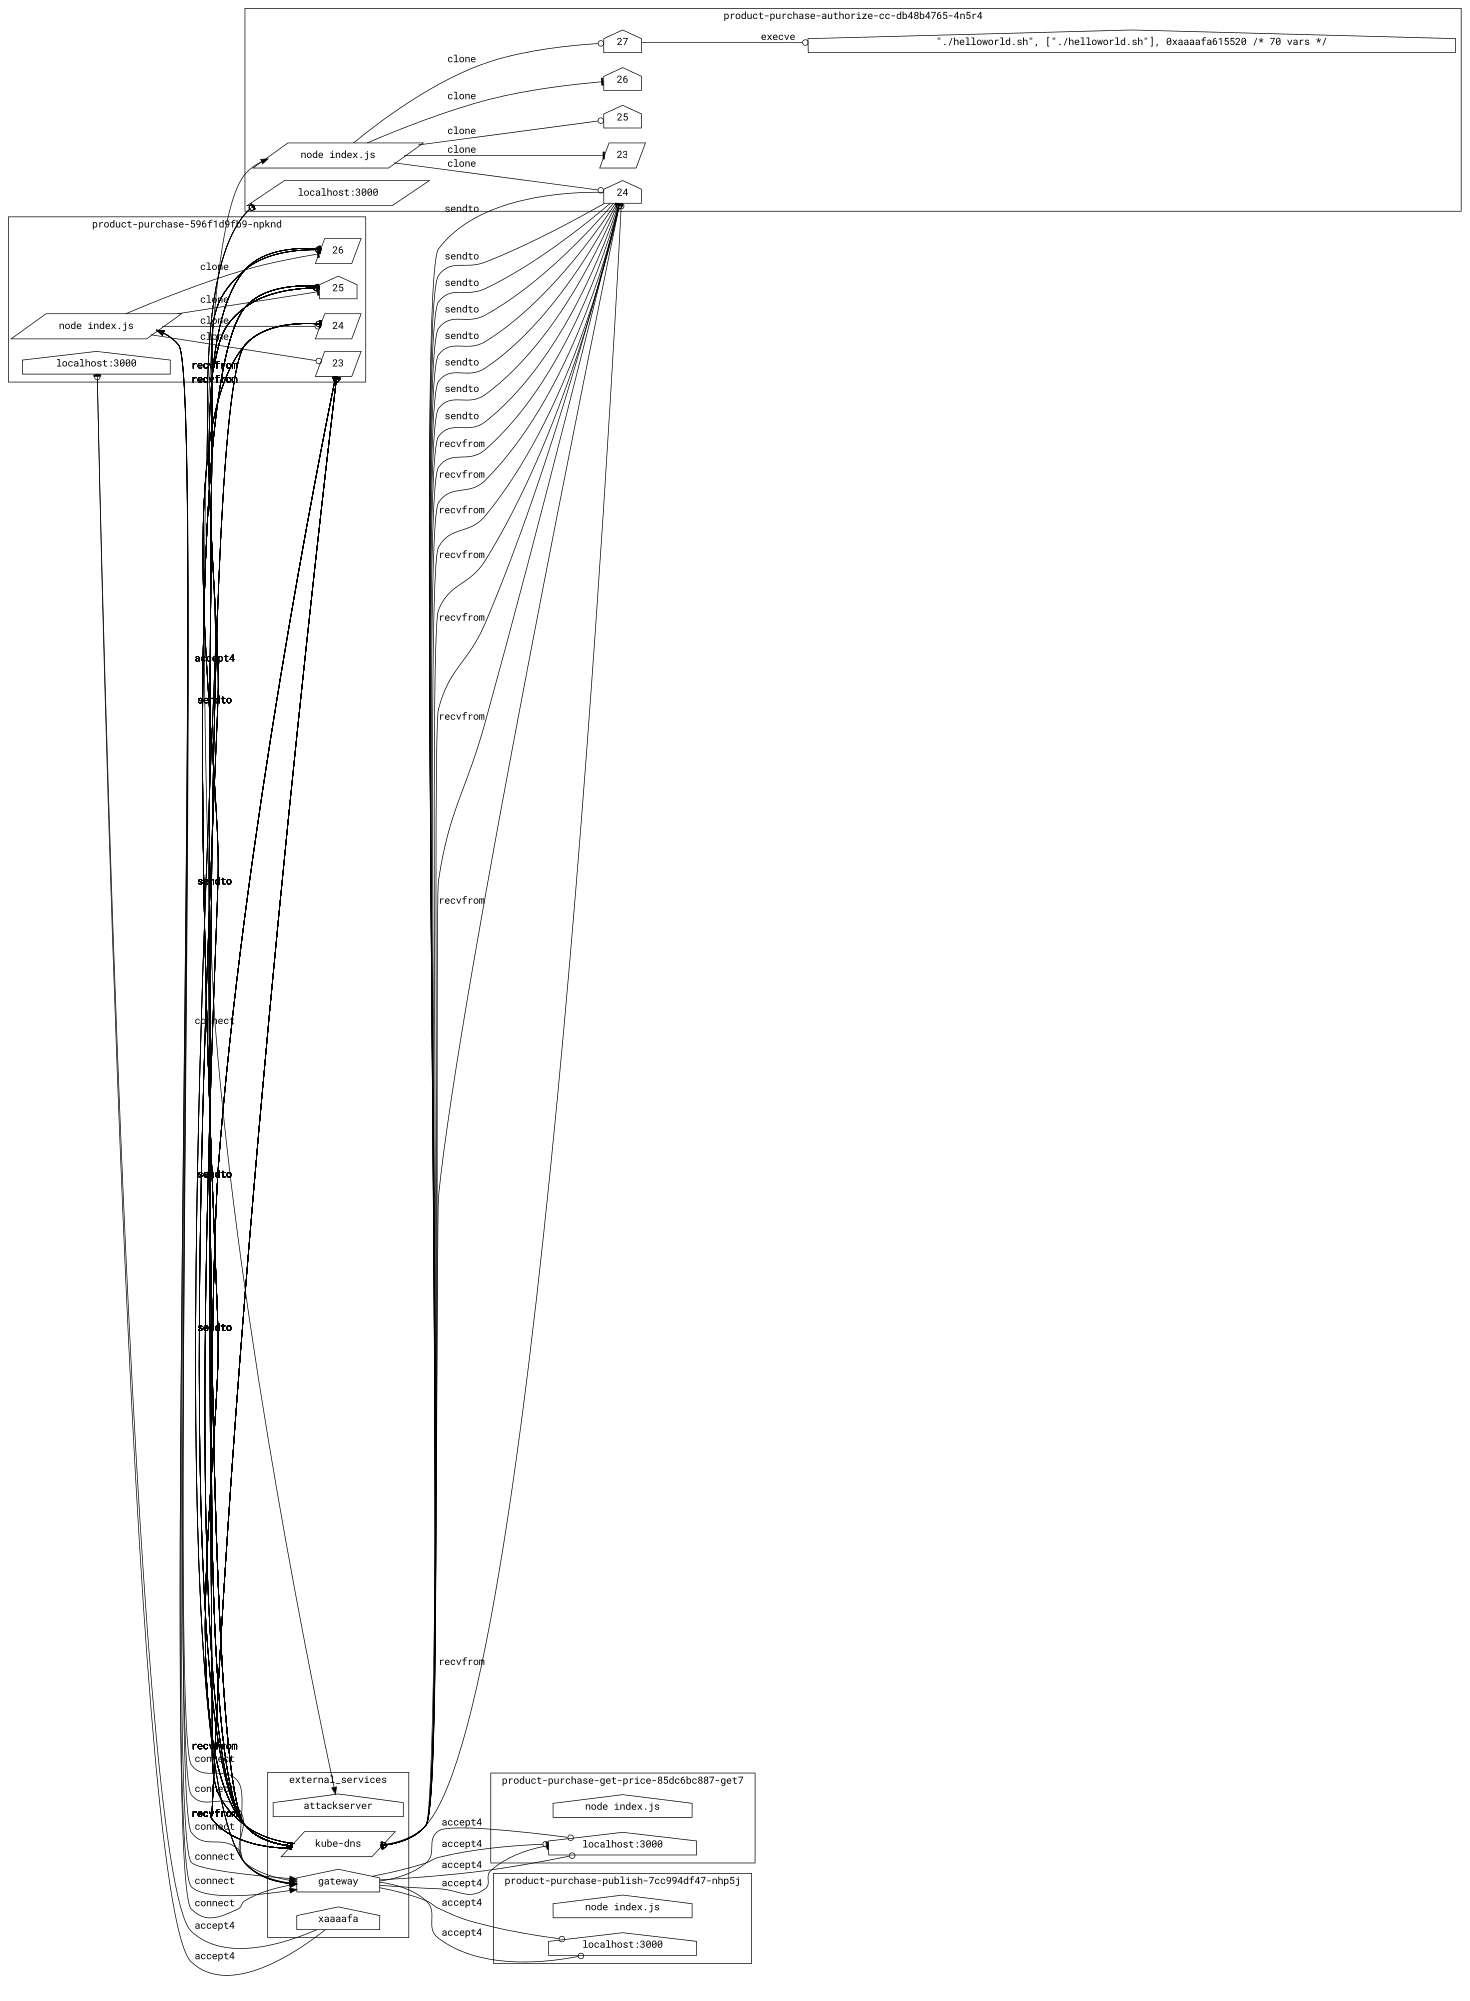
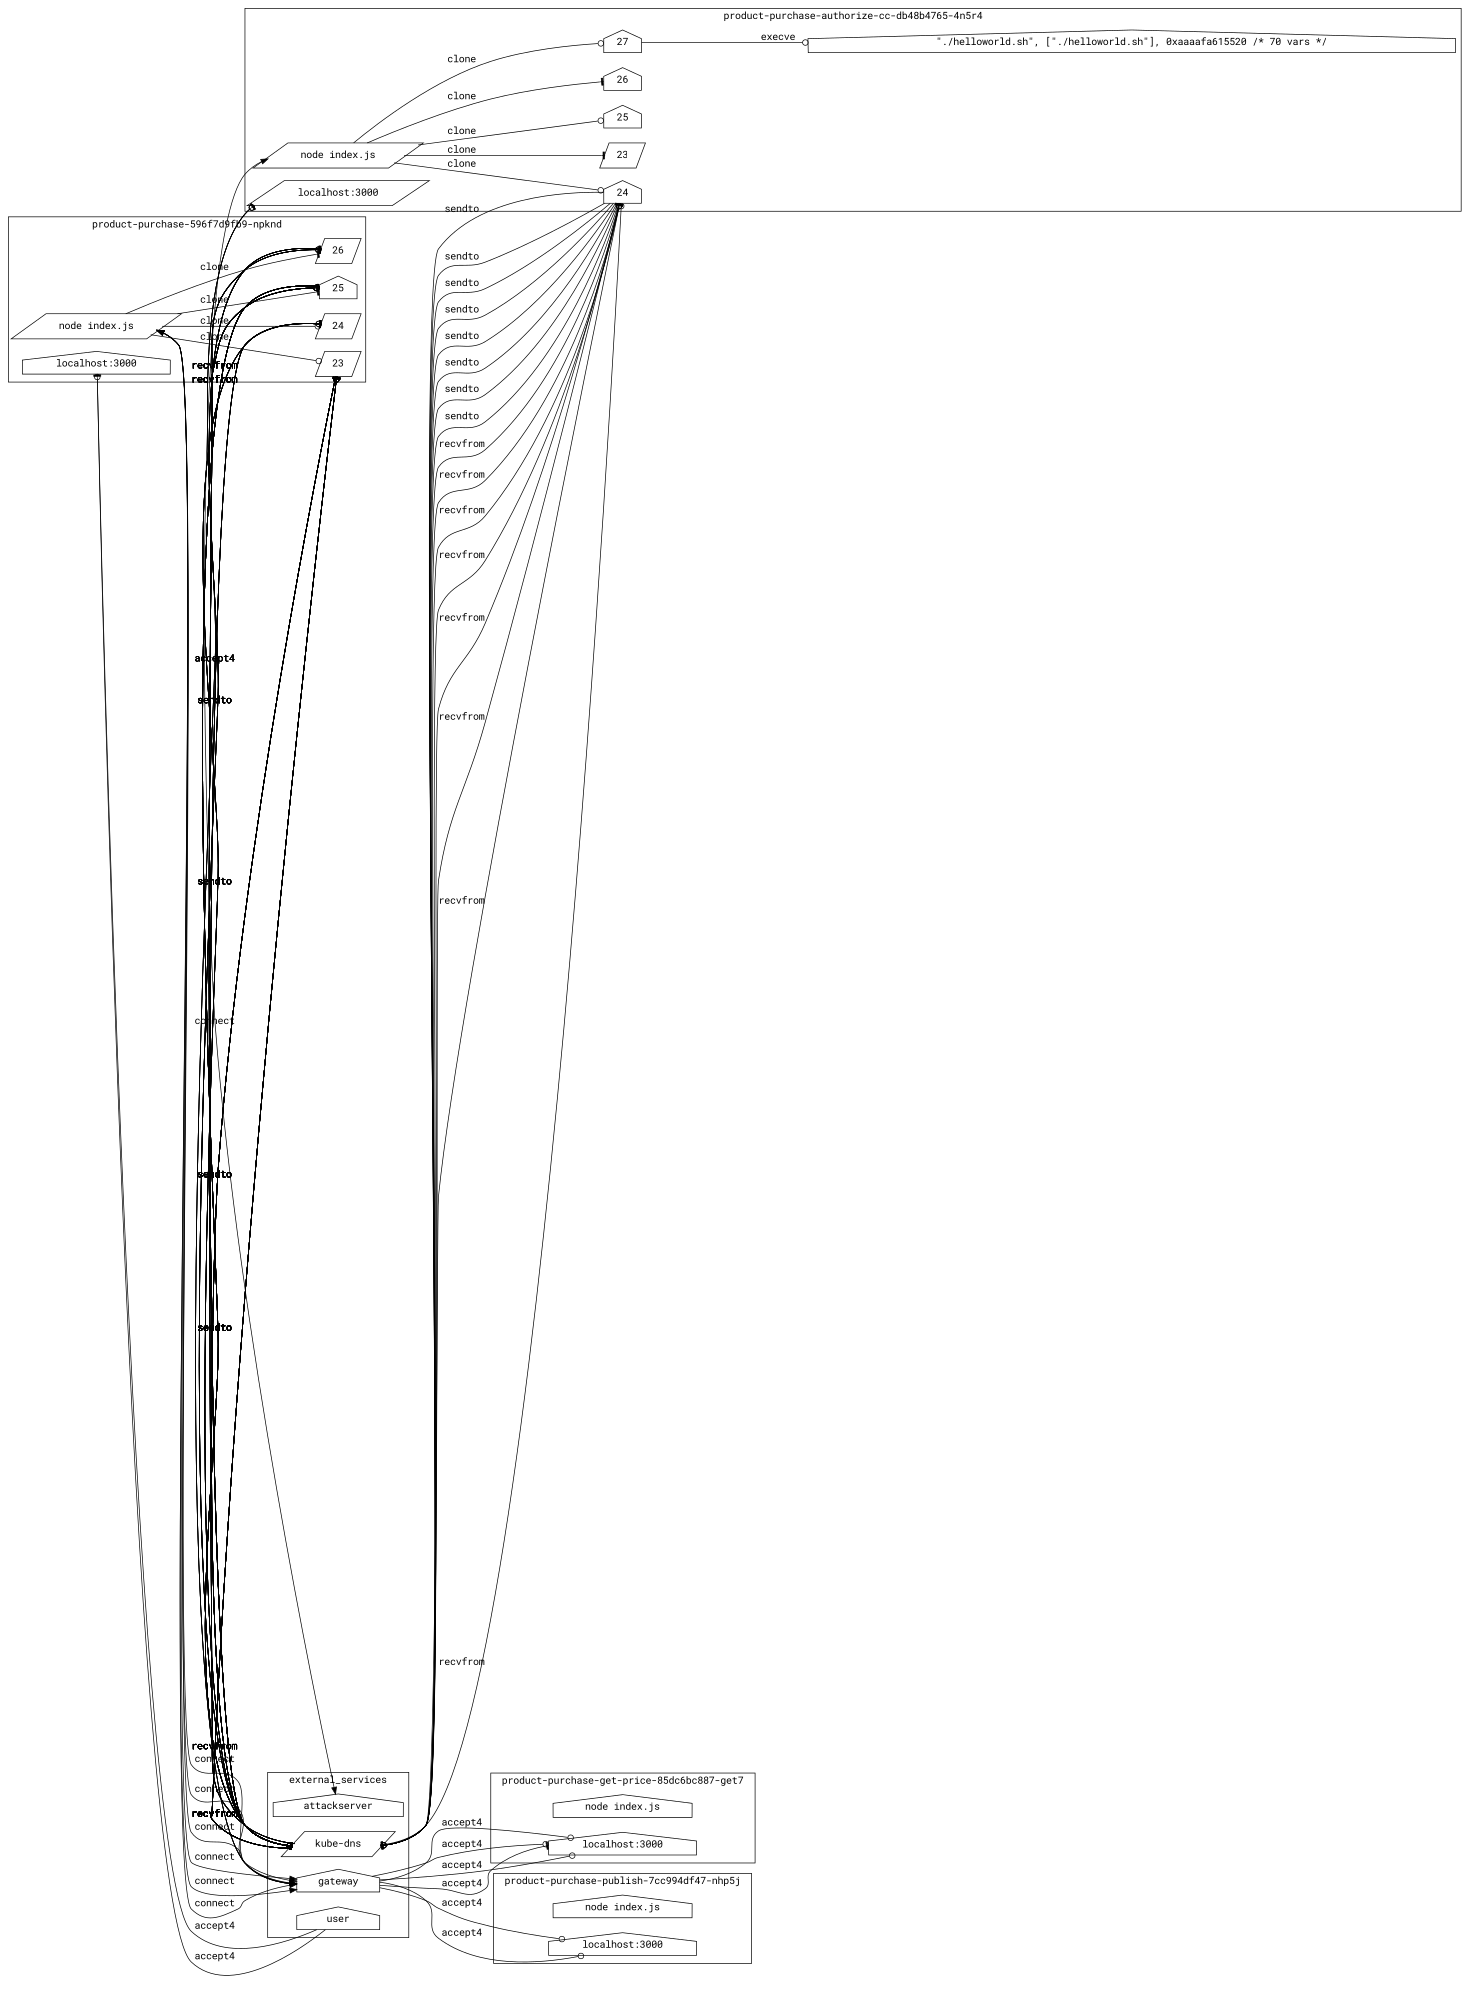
cluster " product-purchase-596f1d9fb9-npknd ": label " product-purchase-596f1d9fb9-npknd " -> " product-purchase-596f7d9fb9-npknd "
node "xaaaafa": label "xaaaafa" -> "user"
